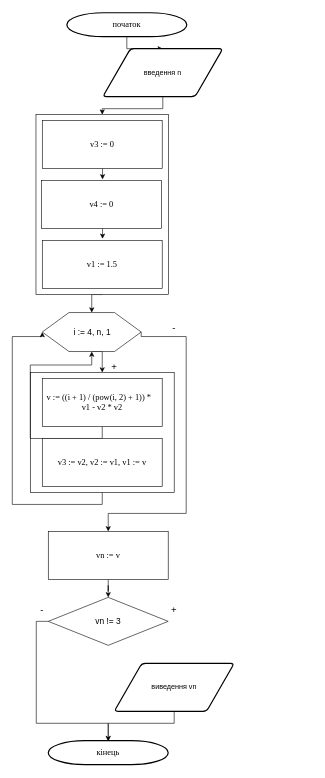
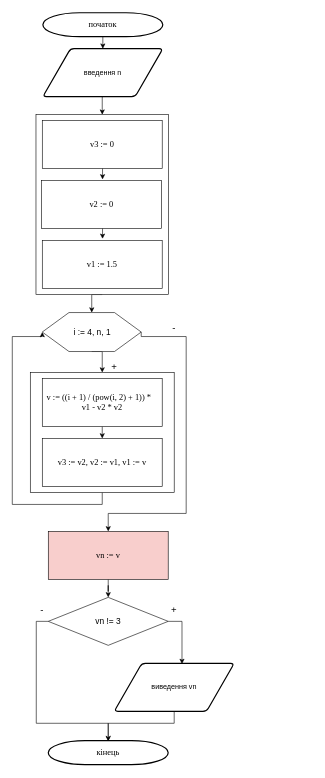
node "початок": moved (127, 24) -> (103, 24)
node "введення n": moved (163, 72) -> (103, 72)
node "v4 := 0": label "v4 := 0" -> "v2 := 0"
edge "v := ((i + 1) / (pow(i, 2) + 1)) * v1 - v2 * v2" -> "i := 4, n, 1": now "v := ((i + 1) / (pow(i, 2) + 1)) * v1 - v2 * v2" -> "v3 := v2, v2 := v1, v1 := v"
node "vn := v": fillcolor #ffffff -> #f8cecc
edge "vn != 3" -> "виведення vn": added
